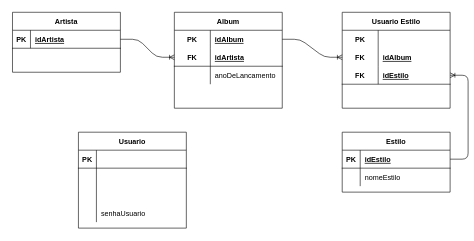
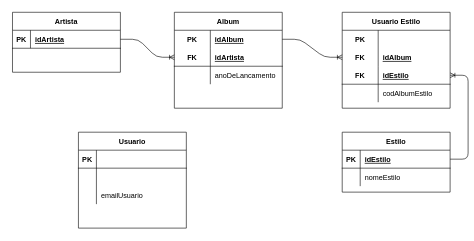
node "codAlbumEstilo": added
node "emailUsuario": added
node "senhaUsuario": removed
